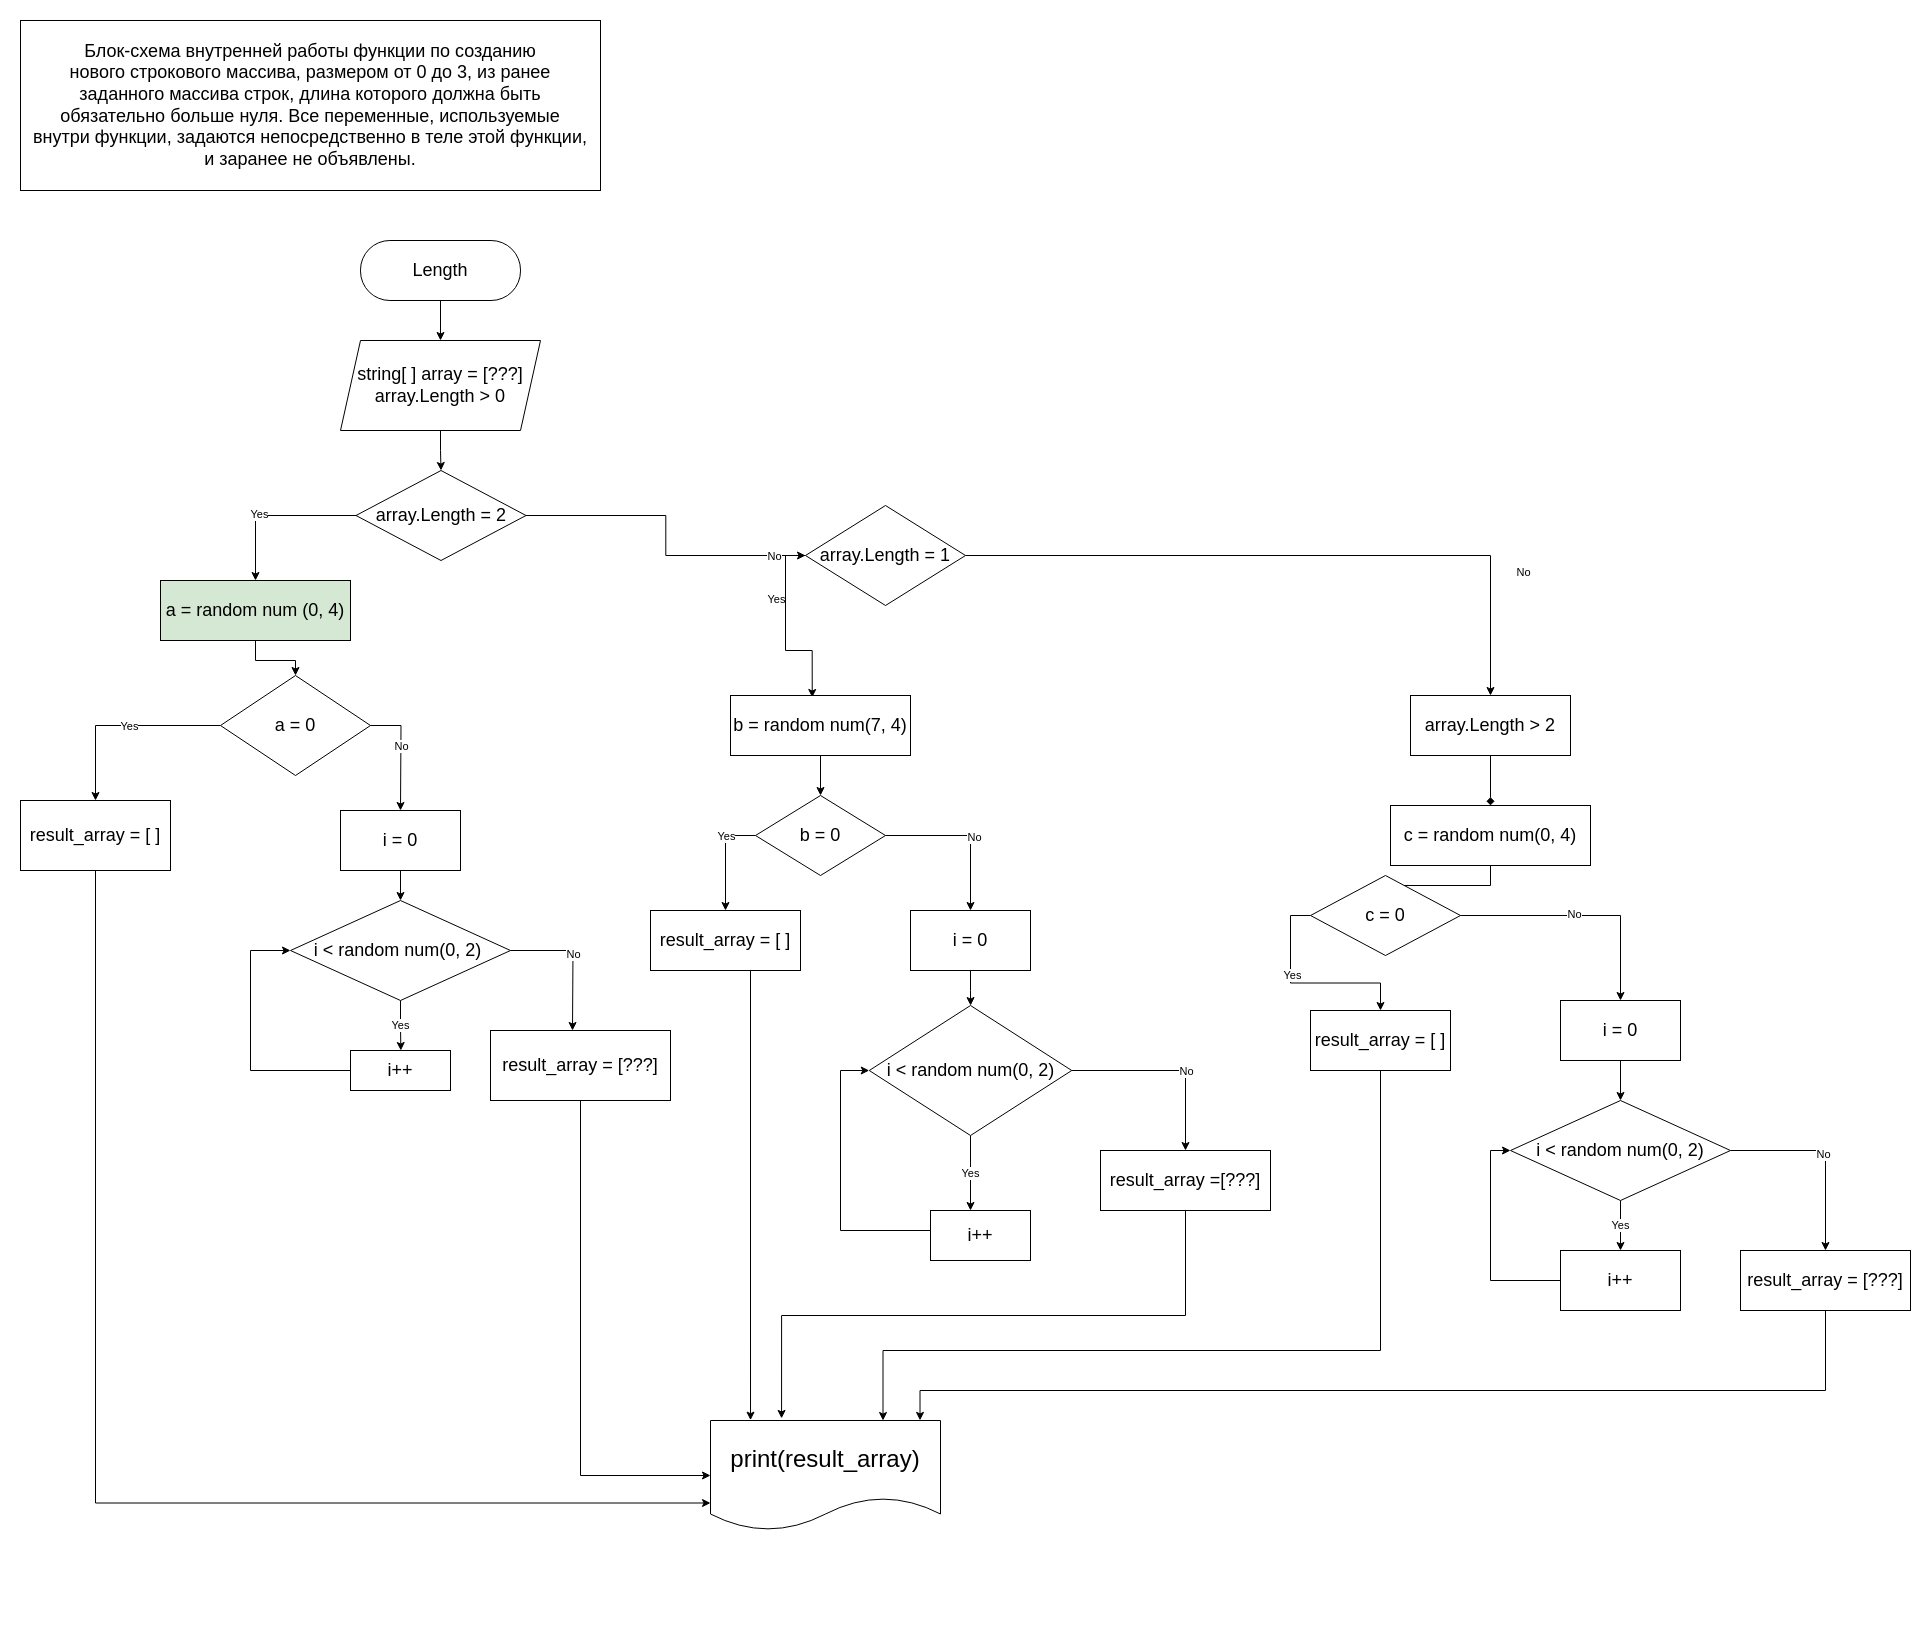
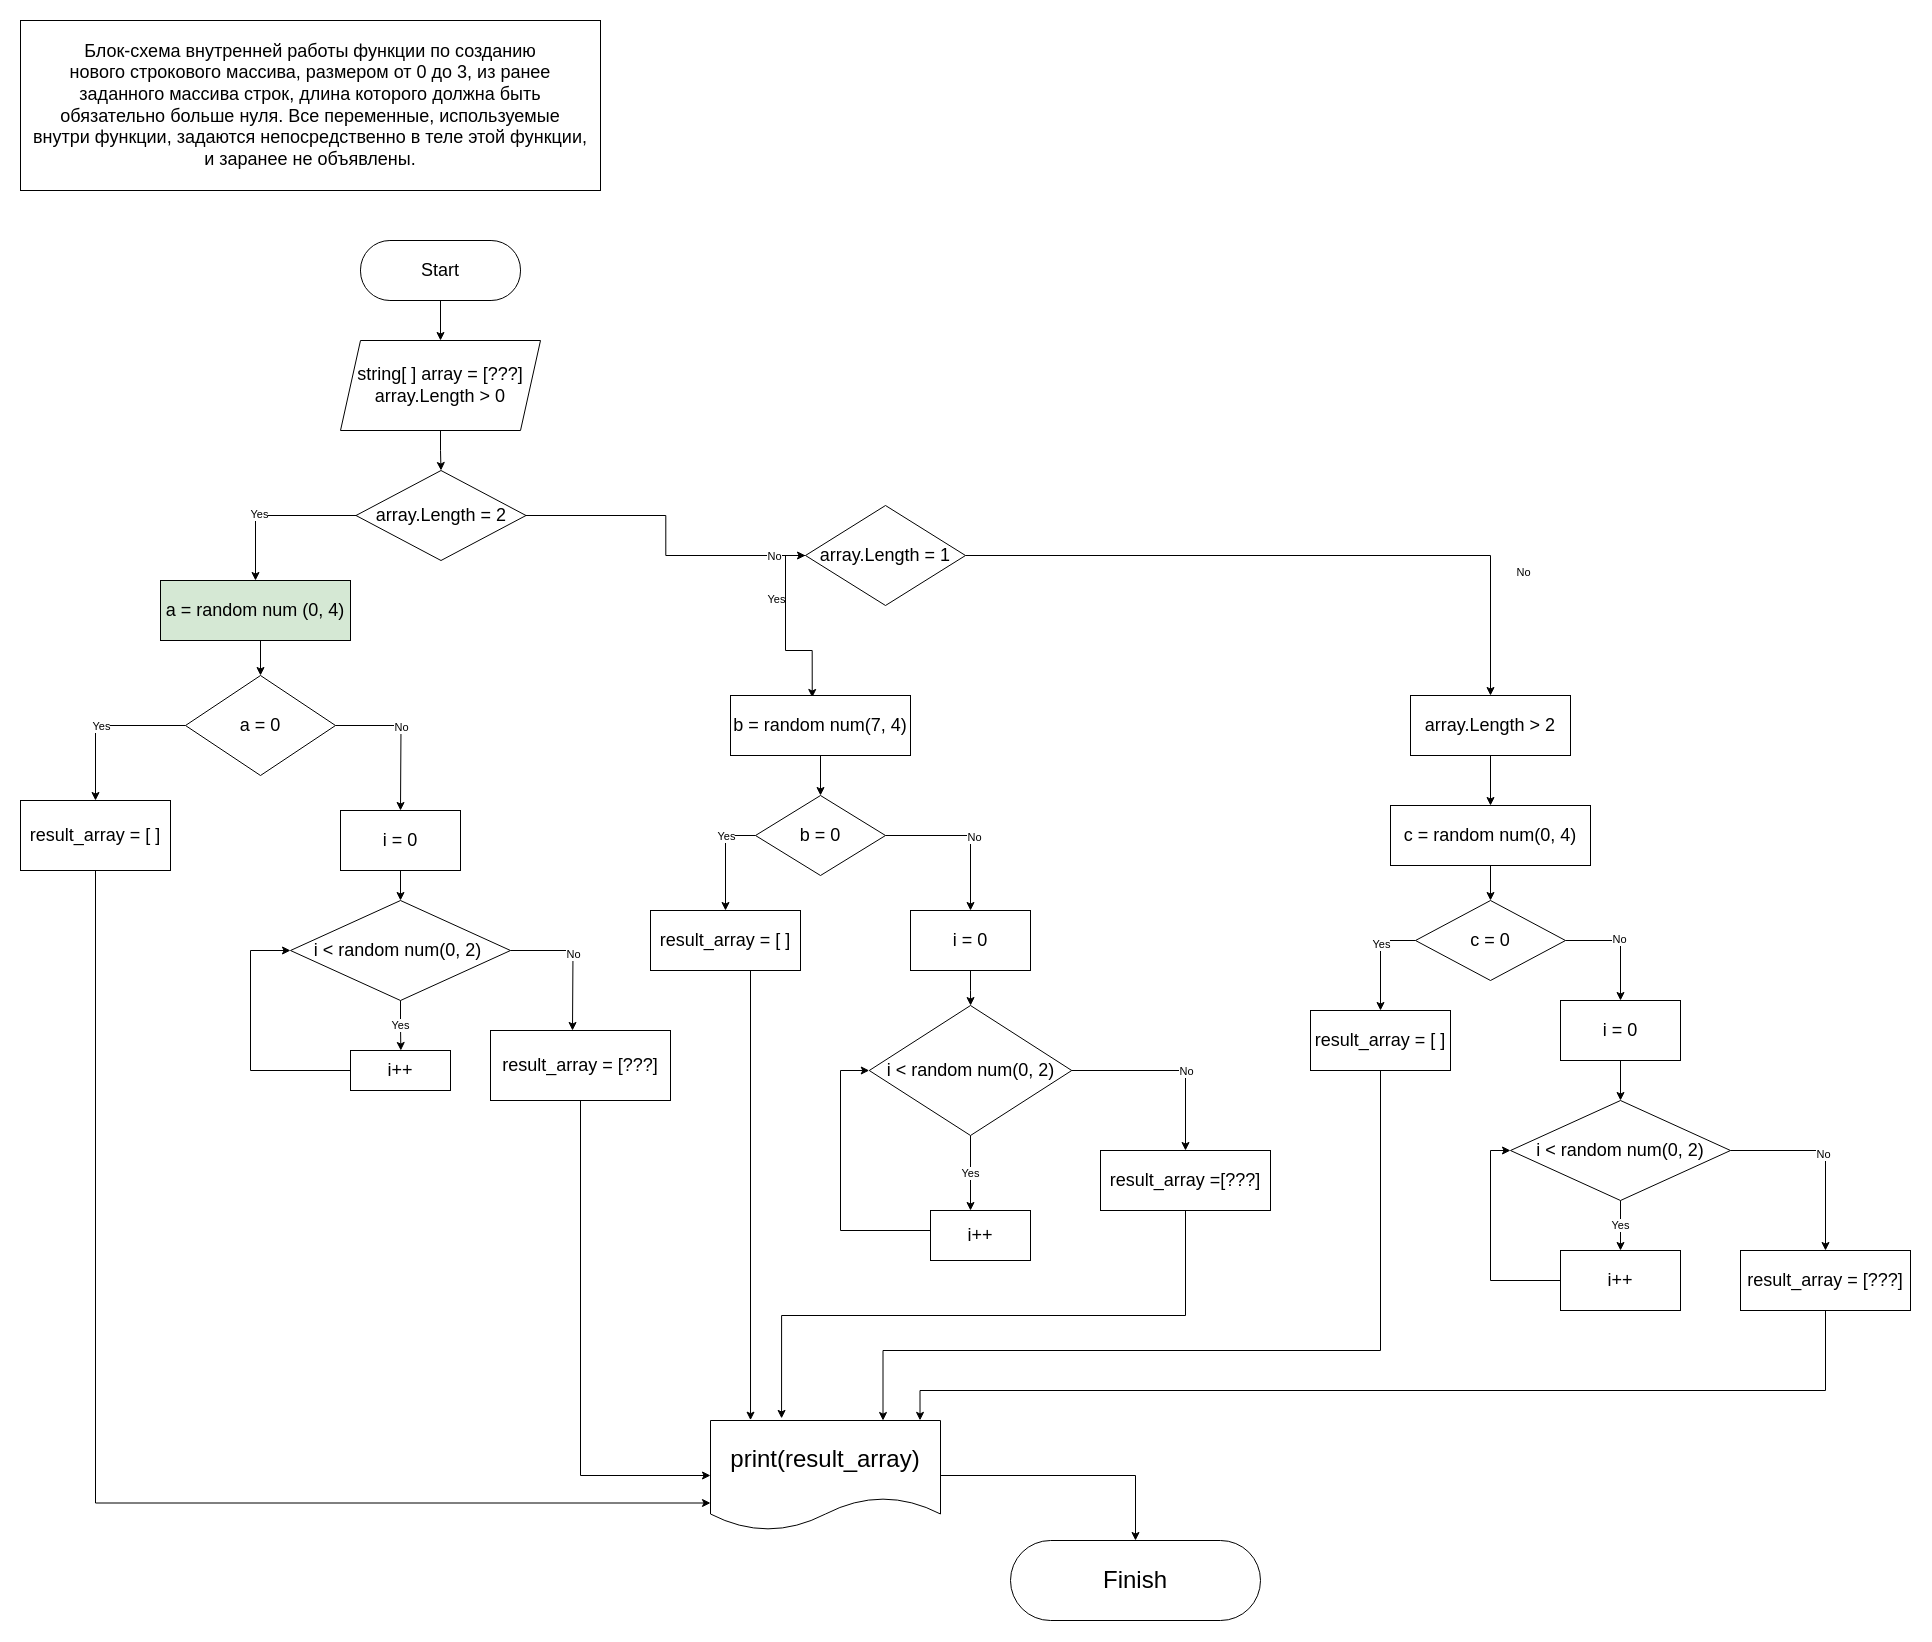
node "Length": label "Length" -> "Start"
node "a = 0": moved (296, 726) -> (261, 726)
edge "array.Length > 2" -> "c = random num(0, 4)": arrowhead diamond -> classic
node "c = 0": moved (1386, 916) -> (1491, 941)
edge "print(result_array)" -> "Finish": added
node "Finish": added
